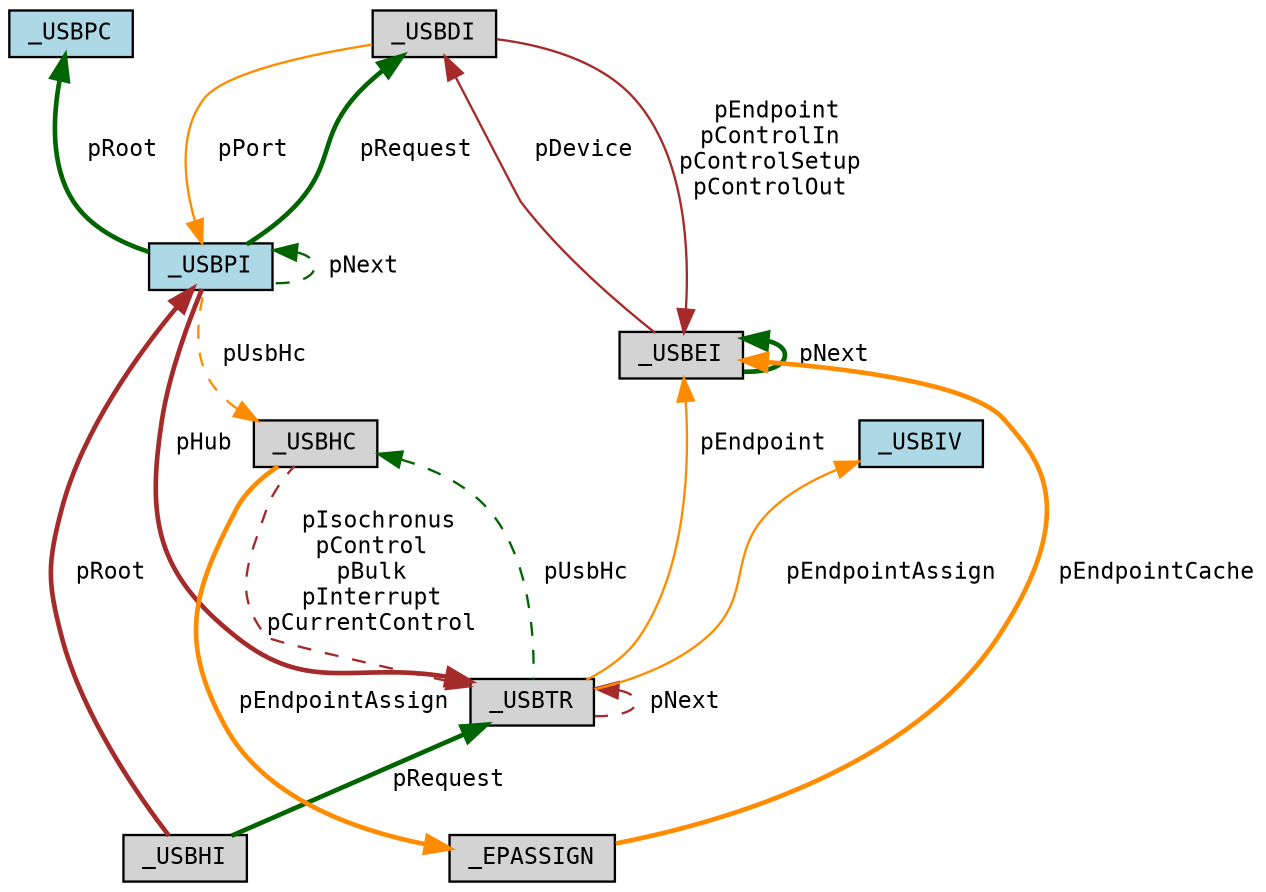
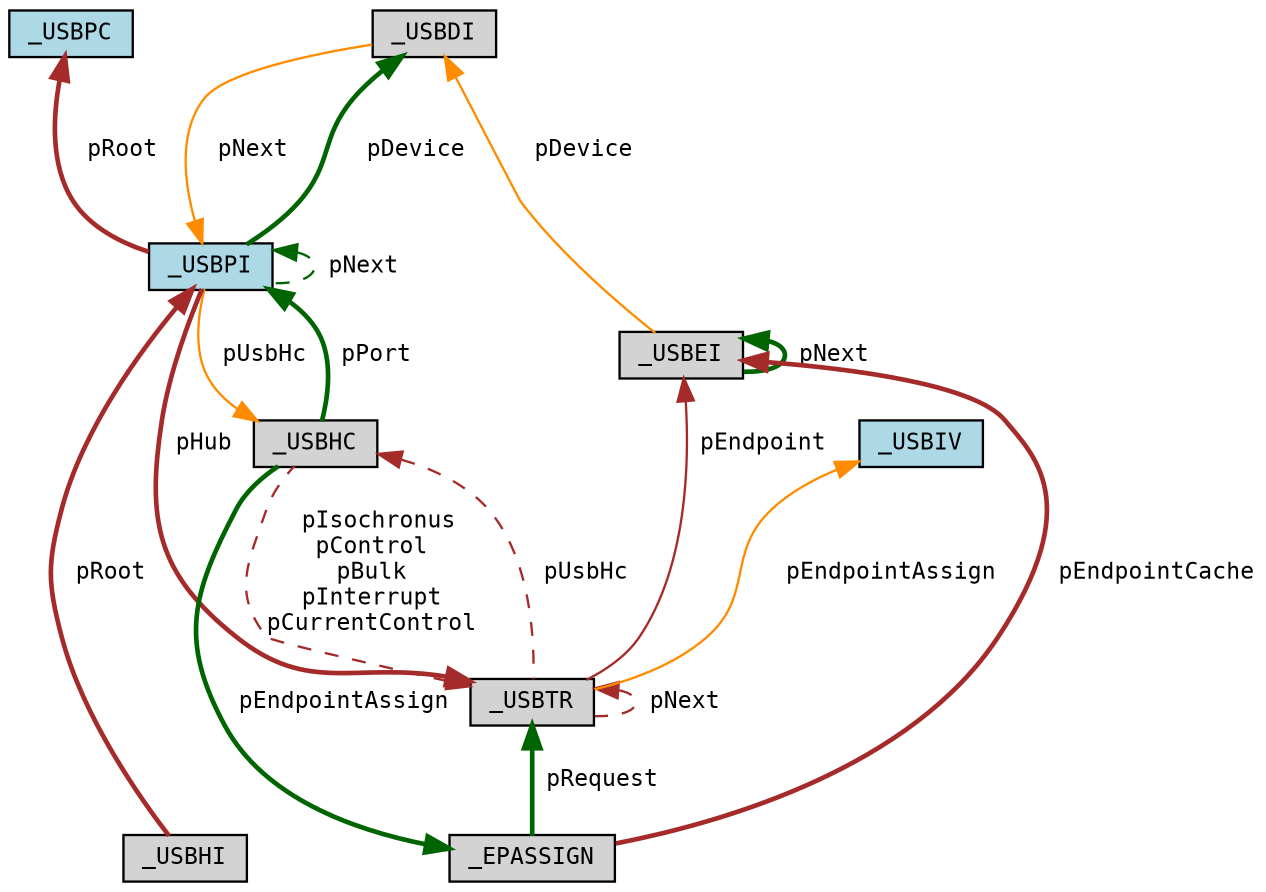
edge "_USBDI" -> "_USBEI": removed, label "pEndpoint pControlIn pControlSetup pControlOut"
edge "_USBDI" -> "_USBPI": label " pPort" -> " pNext"
edge "_USBPI" -> "_USBDI": label " pRequest" -> " pDevice"
edge "_USBPI" -> "_USBPC": color darkgreen -> brown
edge "_USBEI" -> "_USBDI": color brown -> darkorange
edge "_USBPI" -> "_USBHC": style dashed -> solid
edge "_USBHC" -> "_USBPI": added, label "pPort"
edge "_USBTR" -> "_USBHC": color darkgreen -> brown
edge "_USBTR" -> "_USBEI": color darkorange -> brown
edge "_EPASSIGN" -> "_USBEI": color darkorange -> brown
edge "_USBHC" -> "_EPASSIGN": color darkorange -> darkgreen
edge "_USBHI" -> "_USBTR": now "_EPASSIGN" -> "_USBTR"
